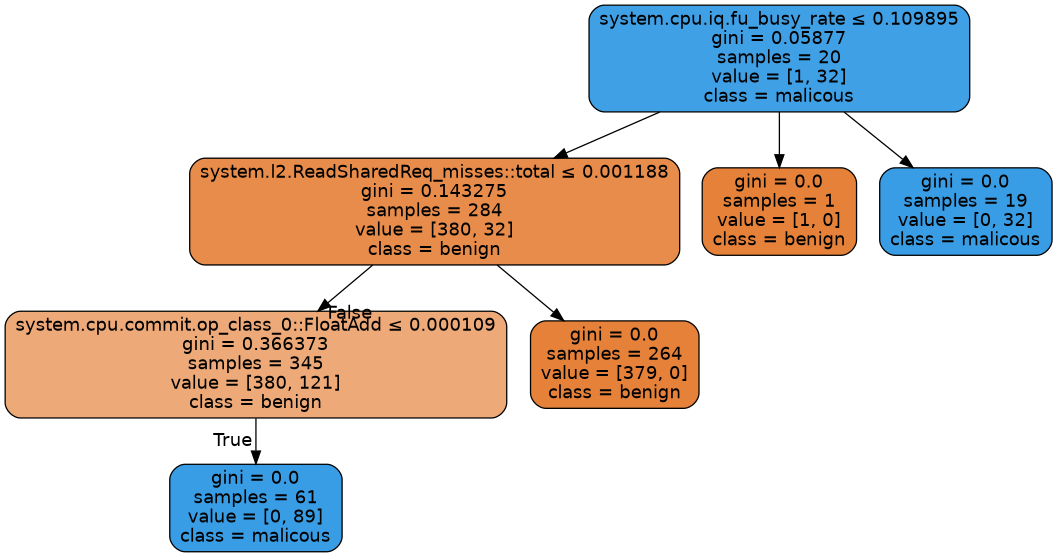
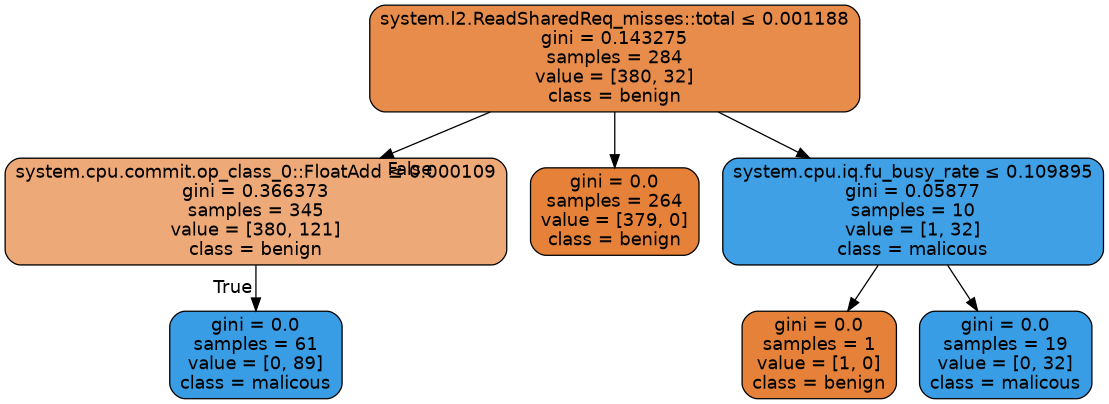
node "system.cpu.iq.fu_busy_rate ≤ 0.109895": text "samples = 20" -> "samples = 10"
edge "system.cpu.iq.fu_busy_rate ≤ 0.109895" -> "system.l2.ReadSharedReq_misses::total ≤ 0.001188": reversed
